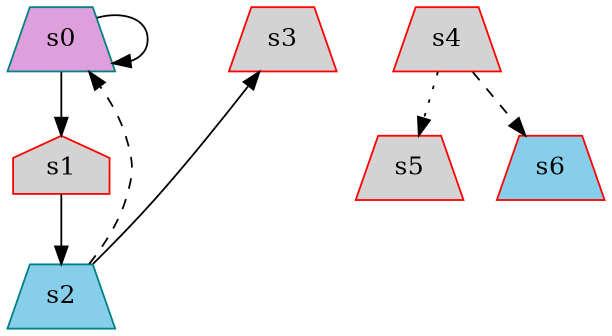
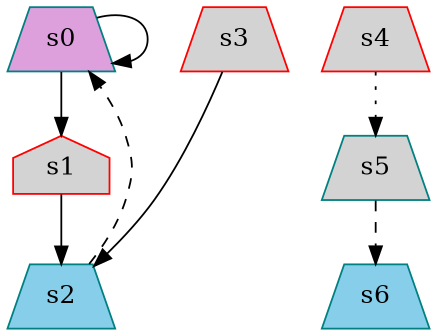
edge "s4" -> "s6": now "s5" -> "s6"
node "s5": color red -> teal
node "s6": color red -> teal
edge "s2" -> "s3": reversed
